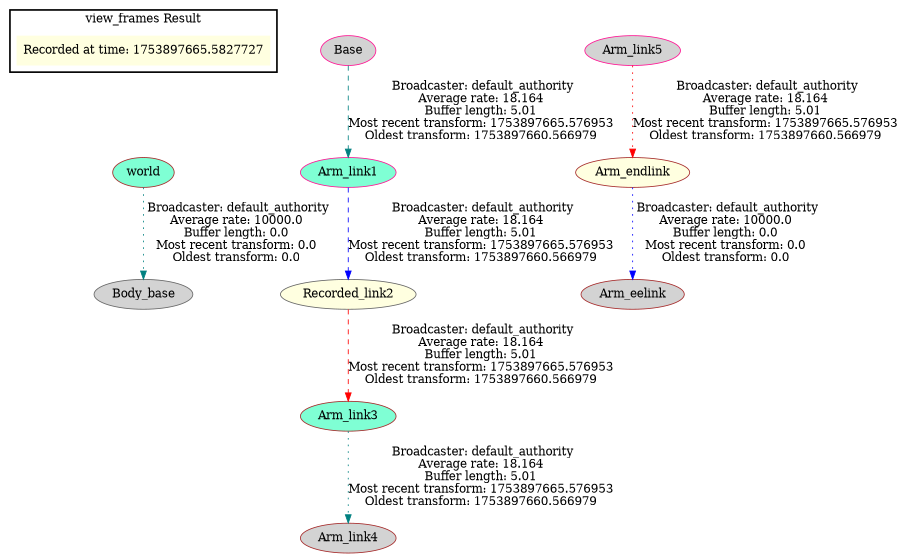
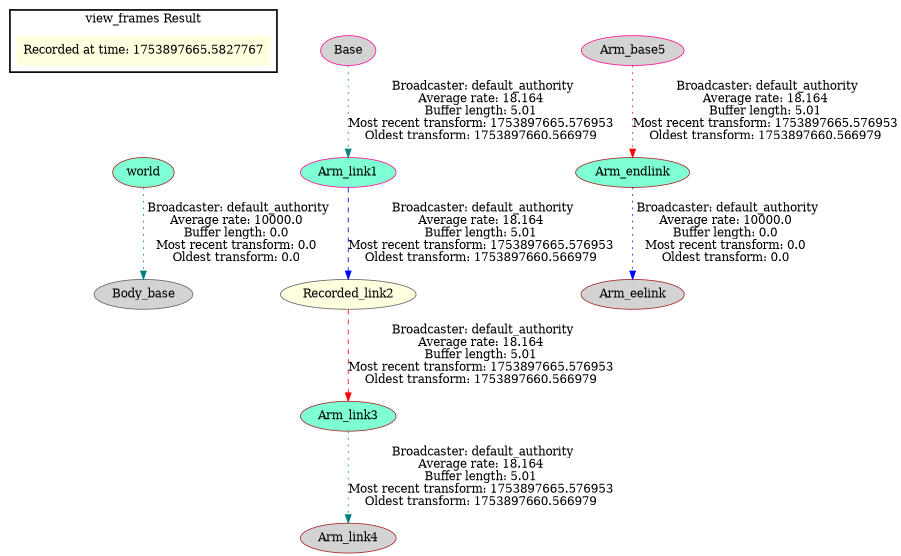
node "Recorded at time: 1753897665.5827727": label "Recorded at time: 1753897665.5827727" -> "Recorded at time: 1753897665.5827767"
node "Arm_link5": label "Arm_link5" -> "Arm_base5"
edge "Base" -> "Arm_link1": style dashed -> dotted
node "Arm_endlink": fillcolor lightyellow -> aquamarine
